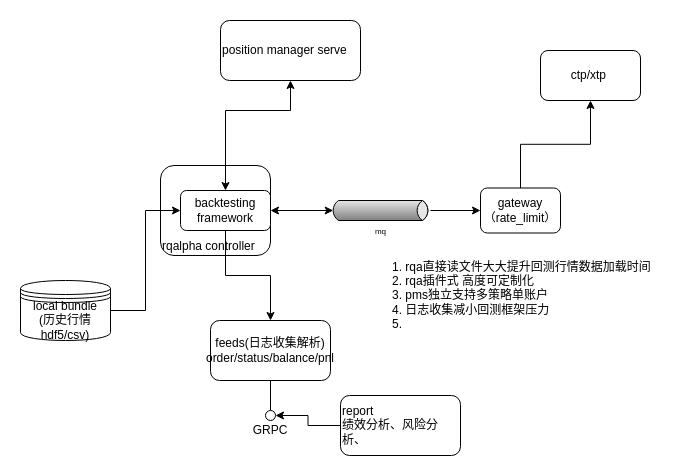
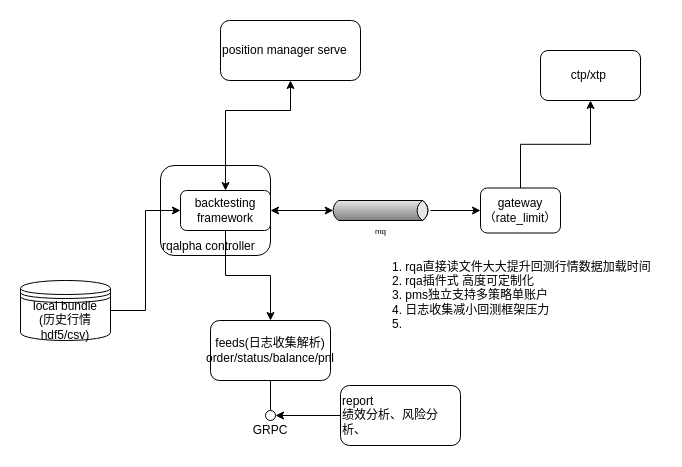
node "report 绩效分析、风险分析、": moved (401, 426) -> (401, 416)
